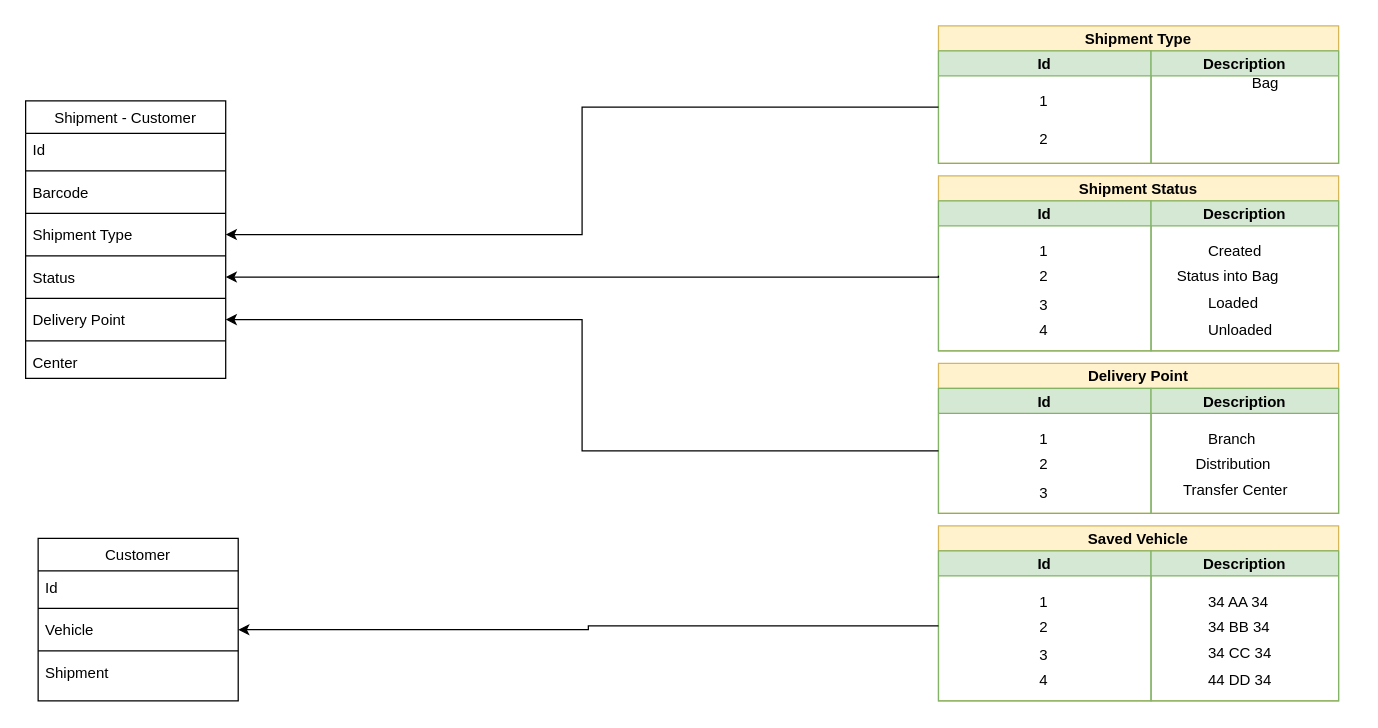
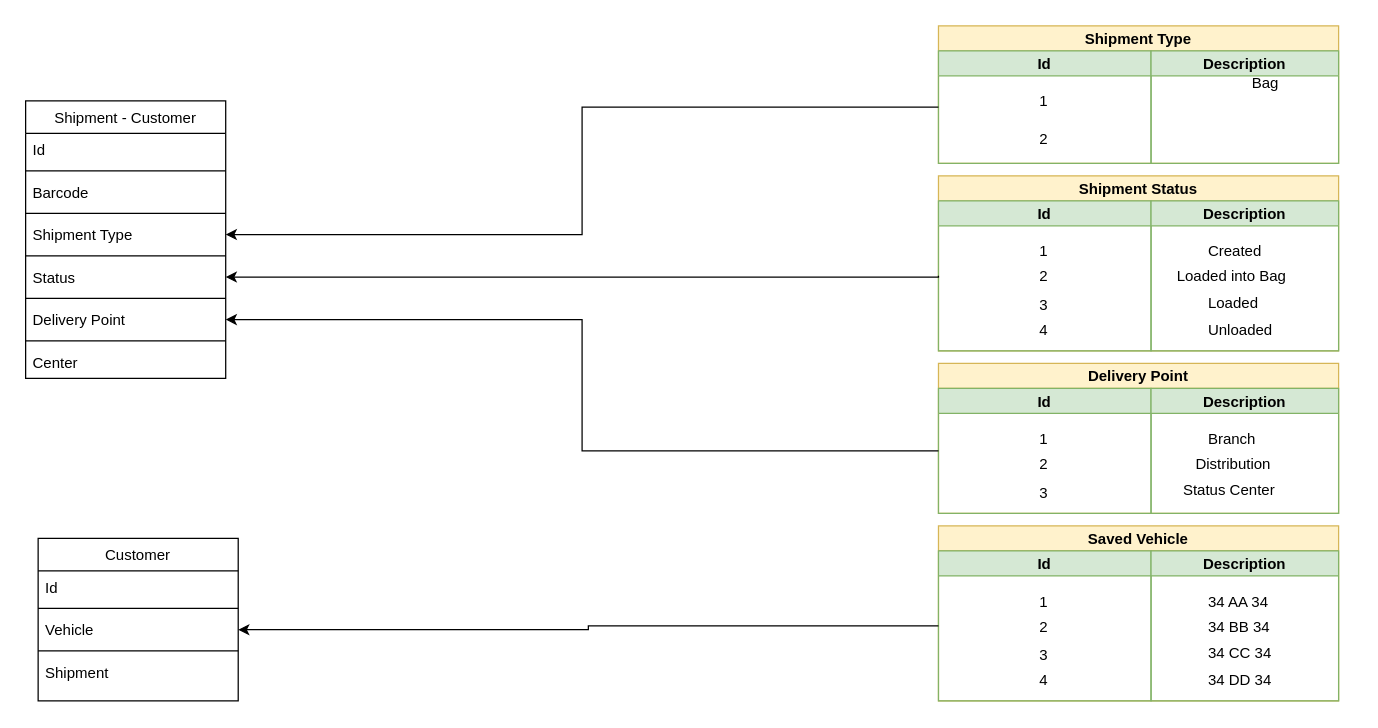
node "Status into Bag": label "Status into Bag" -> "Loaded into Bag"
node "Transfer Center": label "Transfer Center" -> "Status Center"
node "44 DD 34": label "44 DD 34" -> "34 DD 34"
